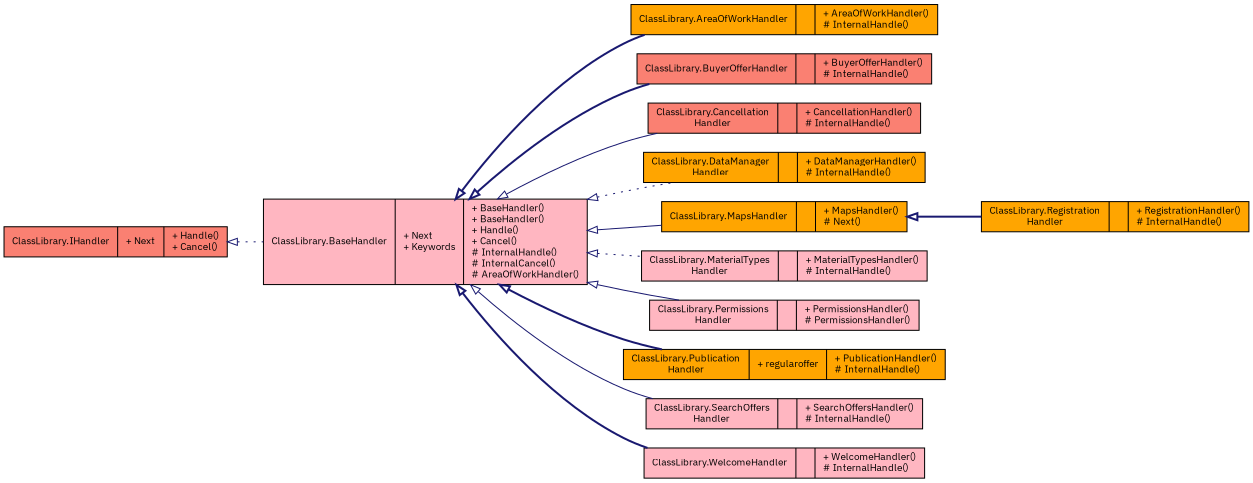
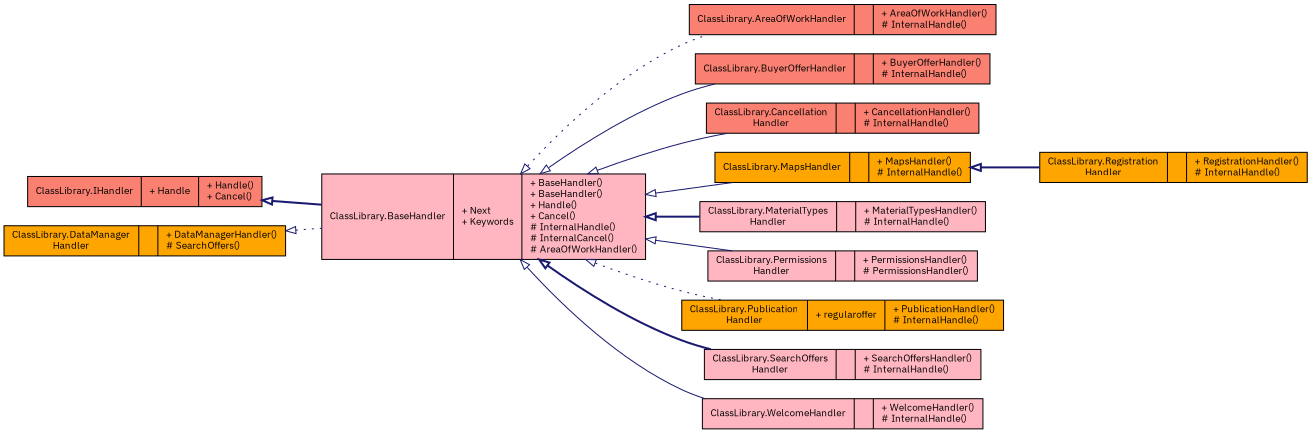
node "ClassLibrary.AreaOfWorkHandler": fillcolor orange -> salmon
edge "ClassLibrary.AreaOfWorkHandler" -> "ClassLibrary.BaseHandler": style bold -> dotted
edge "ClassLibrary.BuyerOfferHandler" -> "ClassLibrary.BaseHandler": style bold -> solid
node "ClassLibrary.DataManager": text "# InternalHandle()" -> "# SearchOffers()"
edge "ClassLibrary.DataManager" -> "ClassLibrary.BaseHandler": reversed
node "ClassLibrary.MapsHandler": text "# Next()" -> "# InternalHandle()"
node "ClassLibrary.IHandler": text "+ Next" -> "+ Handle"
edge "ClassLibrary.BaseHandler" -> "ClassLibrary.IHandler": style dotted -> bold
edge "ClassLibrary.MaterialTypes" -> "ClassLibrary.BaseHandler": style dotted -> bold
edge "ClassLibrary.Publication" -> "ClassLibrary.BaseHandler": style bold -> dotted
edge "ClassLibrary.SearchOffers" -> "ClassLibrary.BaseHandler": style solid -> bold
edge "ClassLibrary.WelcomeHandler" -> "ClassLibrary.BaseHandler": style bold -> solid
